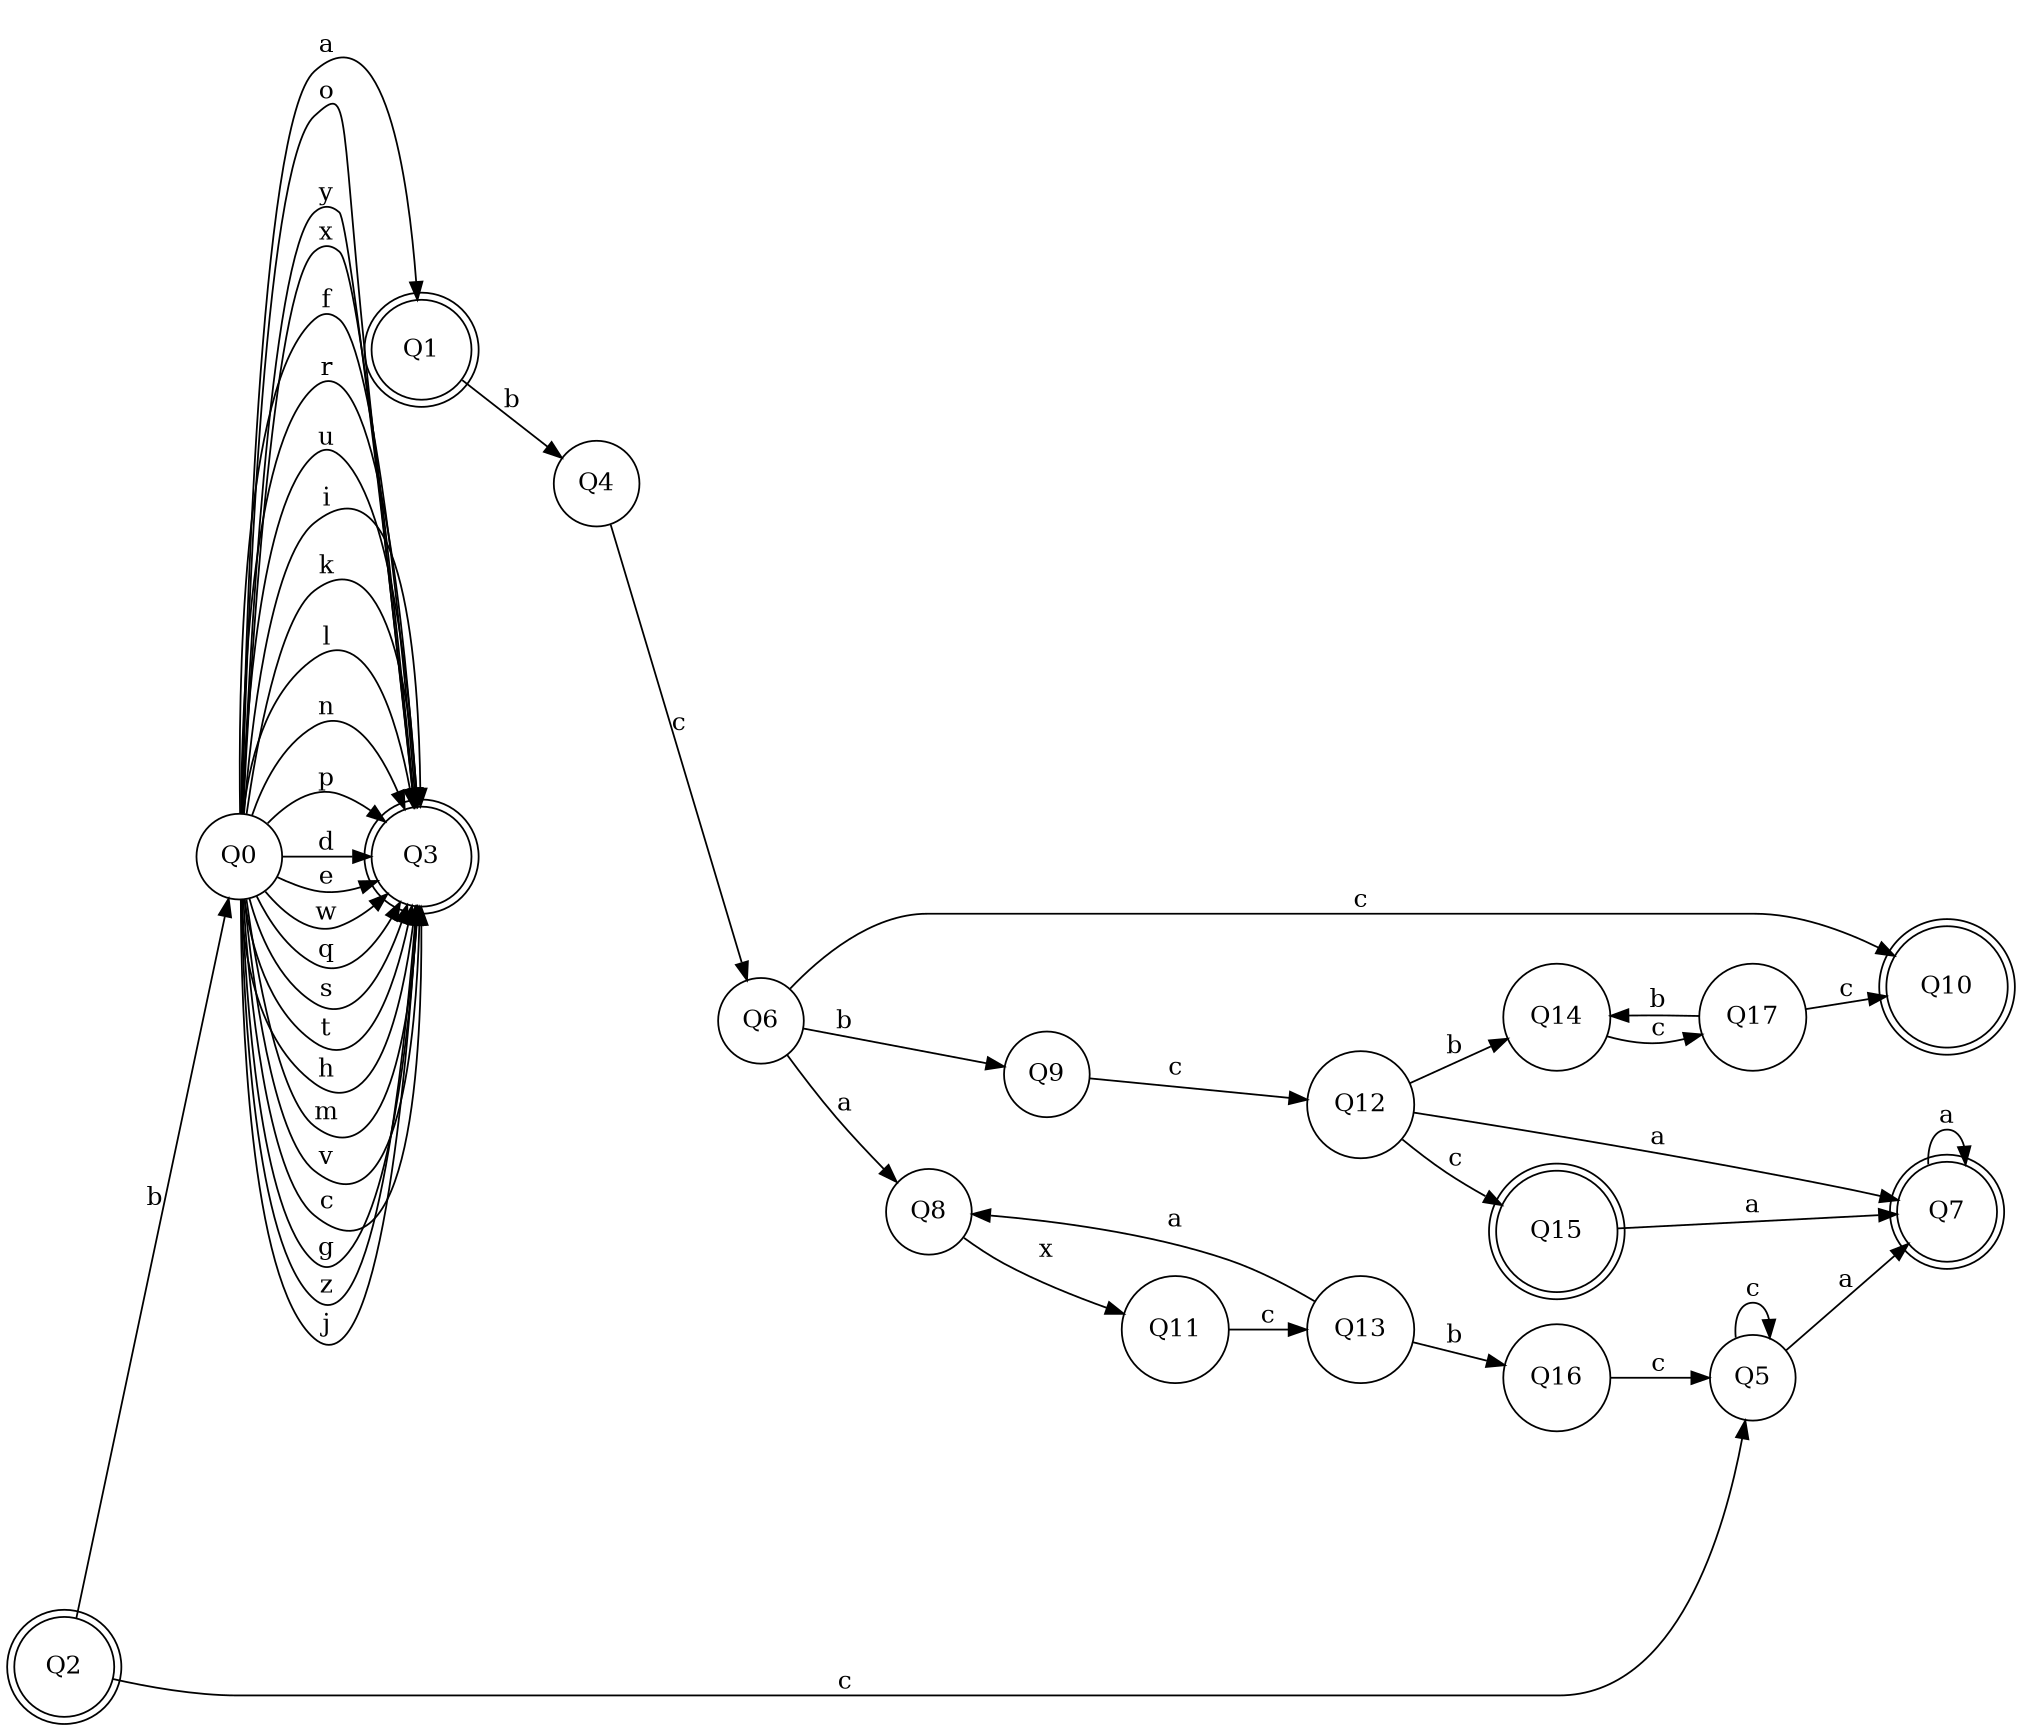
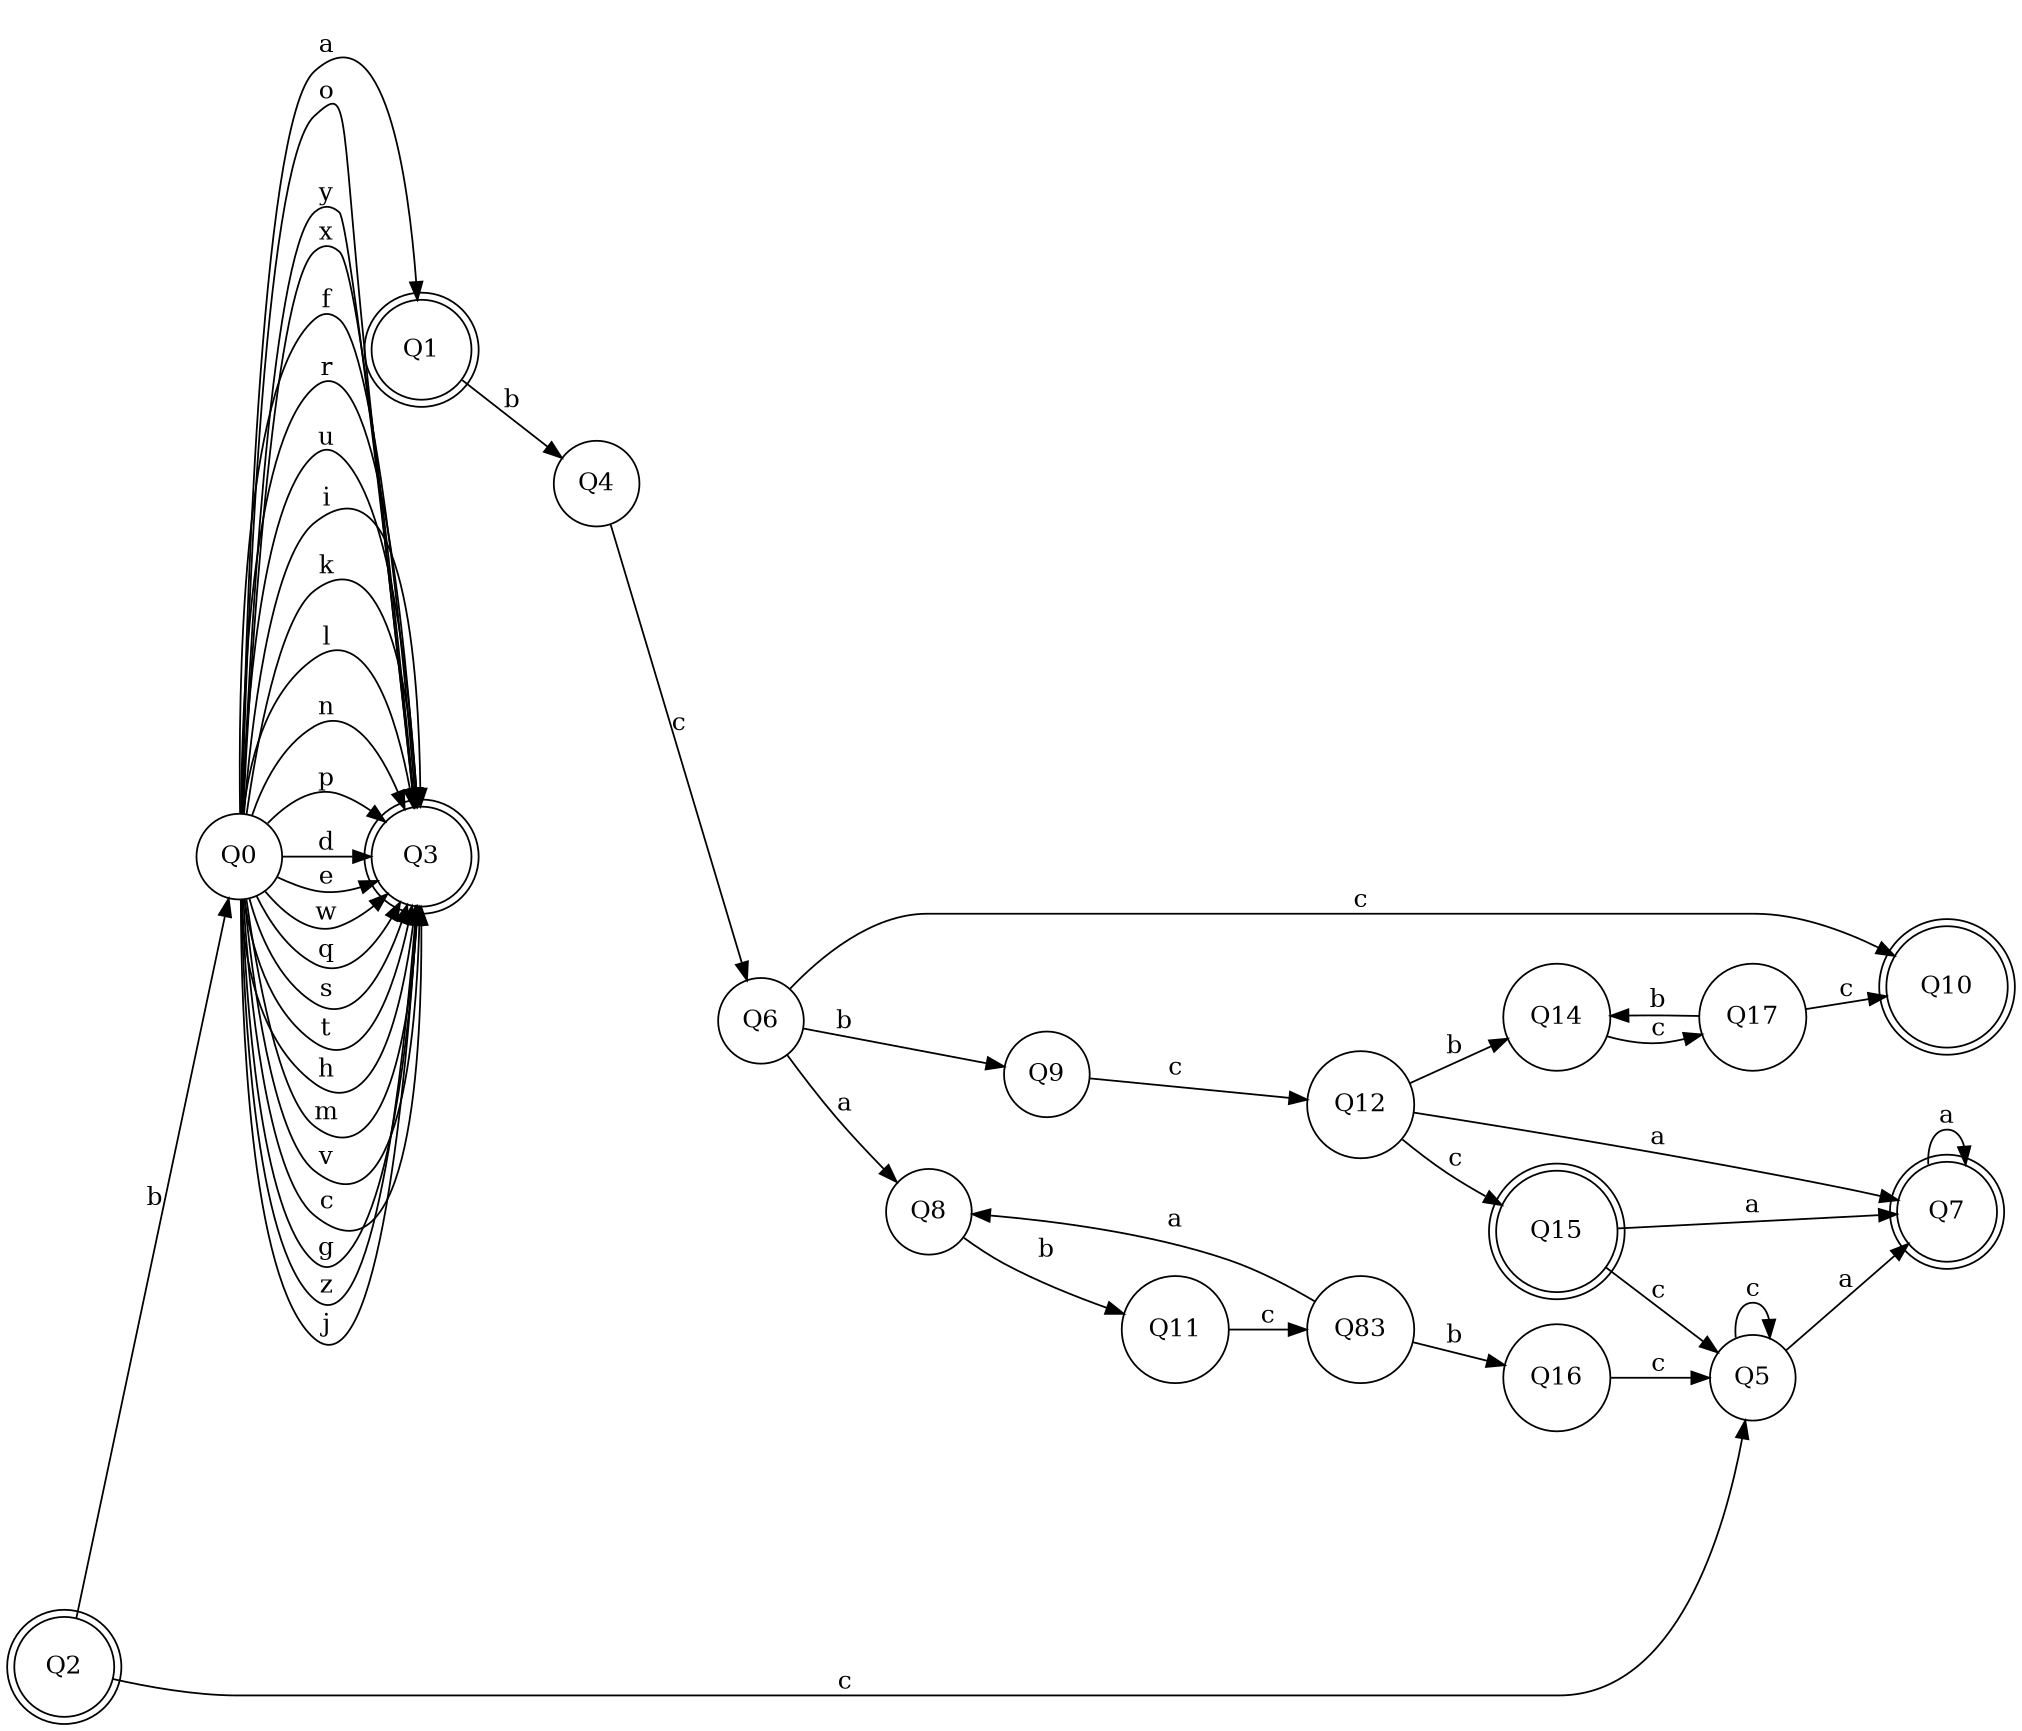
edge "Q8" -> "Q11": label "x" -> "b"
edge "Q15" -> "Q5": added, label "c"
node "Q13": label "Q13" -> "Q83"
